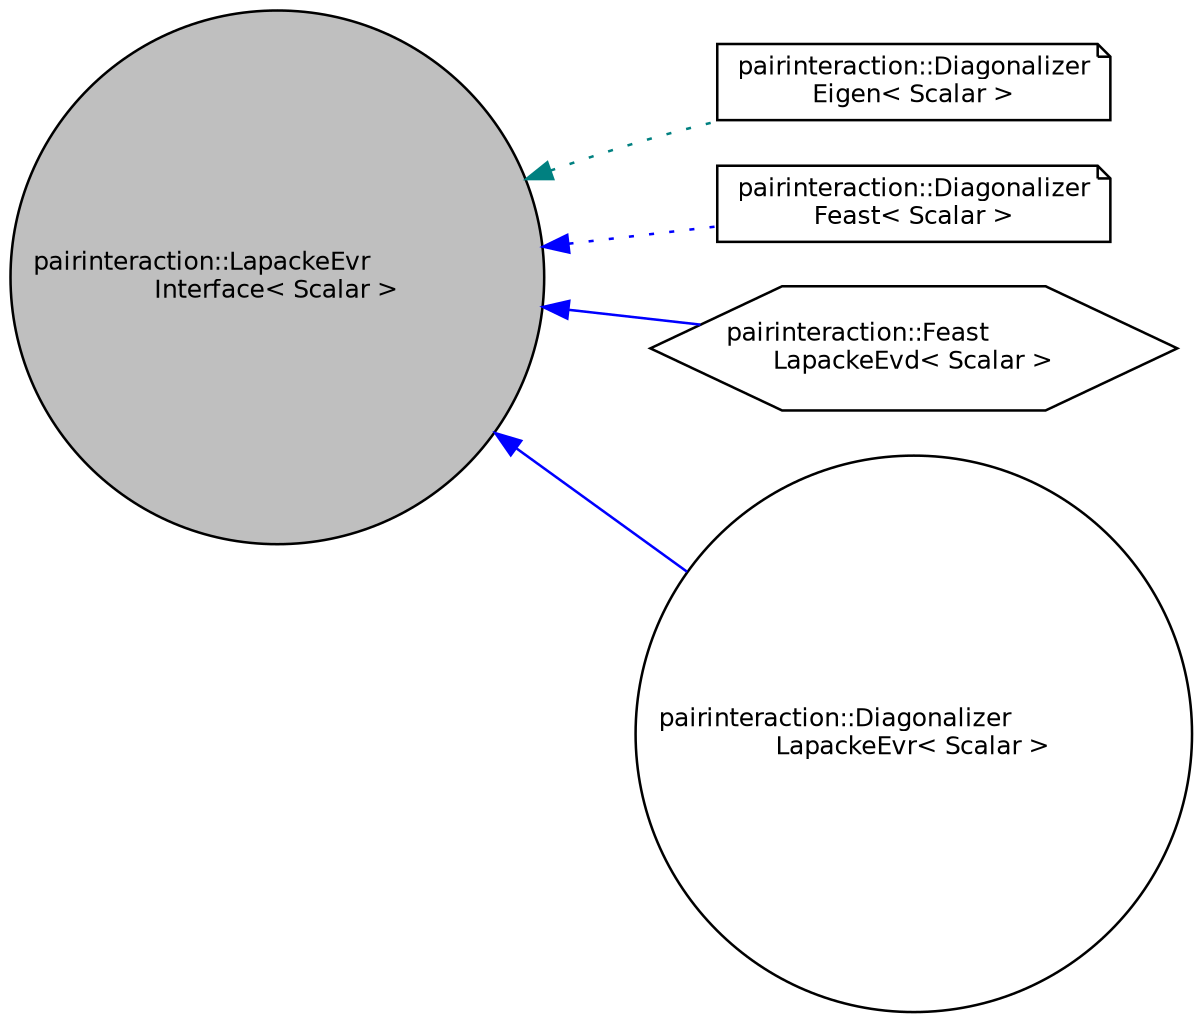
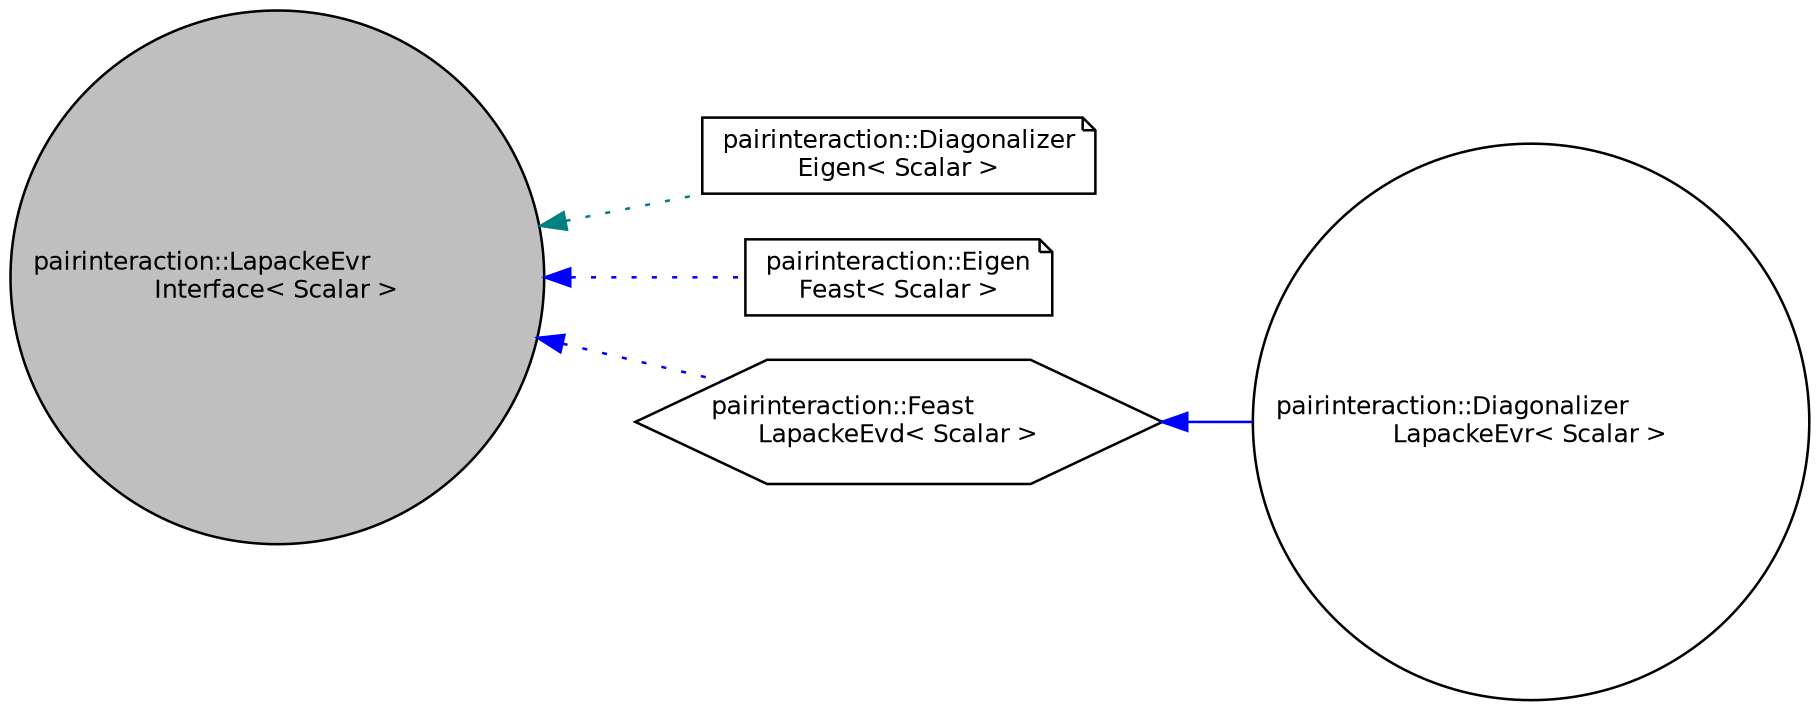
node "pairinteraction::Diagonalizer Feast< Scalar >": label "pairinteraction::Diagonalizer Feast< Scalar >" -> "pairinteraction::Eigen Feast< Scalar >"
edge "pairinteraction::Feast LapackeEvd< Scalar >" -> "pairinteraction::LapackeEvr Interface< Scalar >": style solid -> dotted
edge "pairinteraction::Diagonalizer LapackeEvr< Scalar >" -> "pairinteraction::LapackeEvr Interface< Scalar >": now "pairinteraction::Diagonalizer LapackeEvr< Scalar >" -> "pairinteraction::Feast LapackeEvd< Scalar >"
